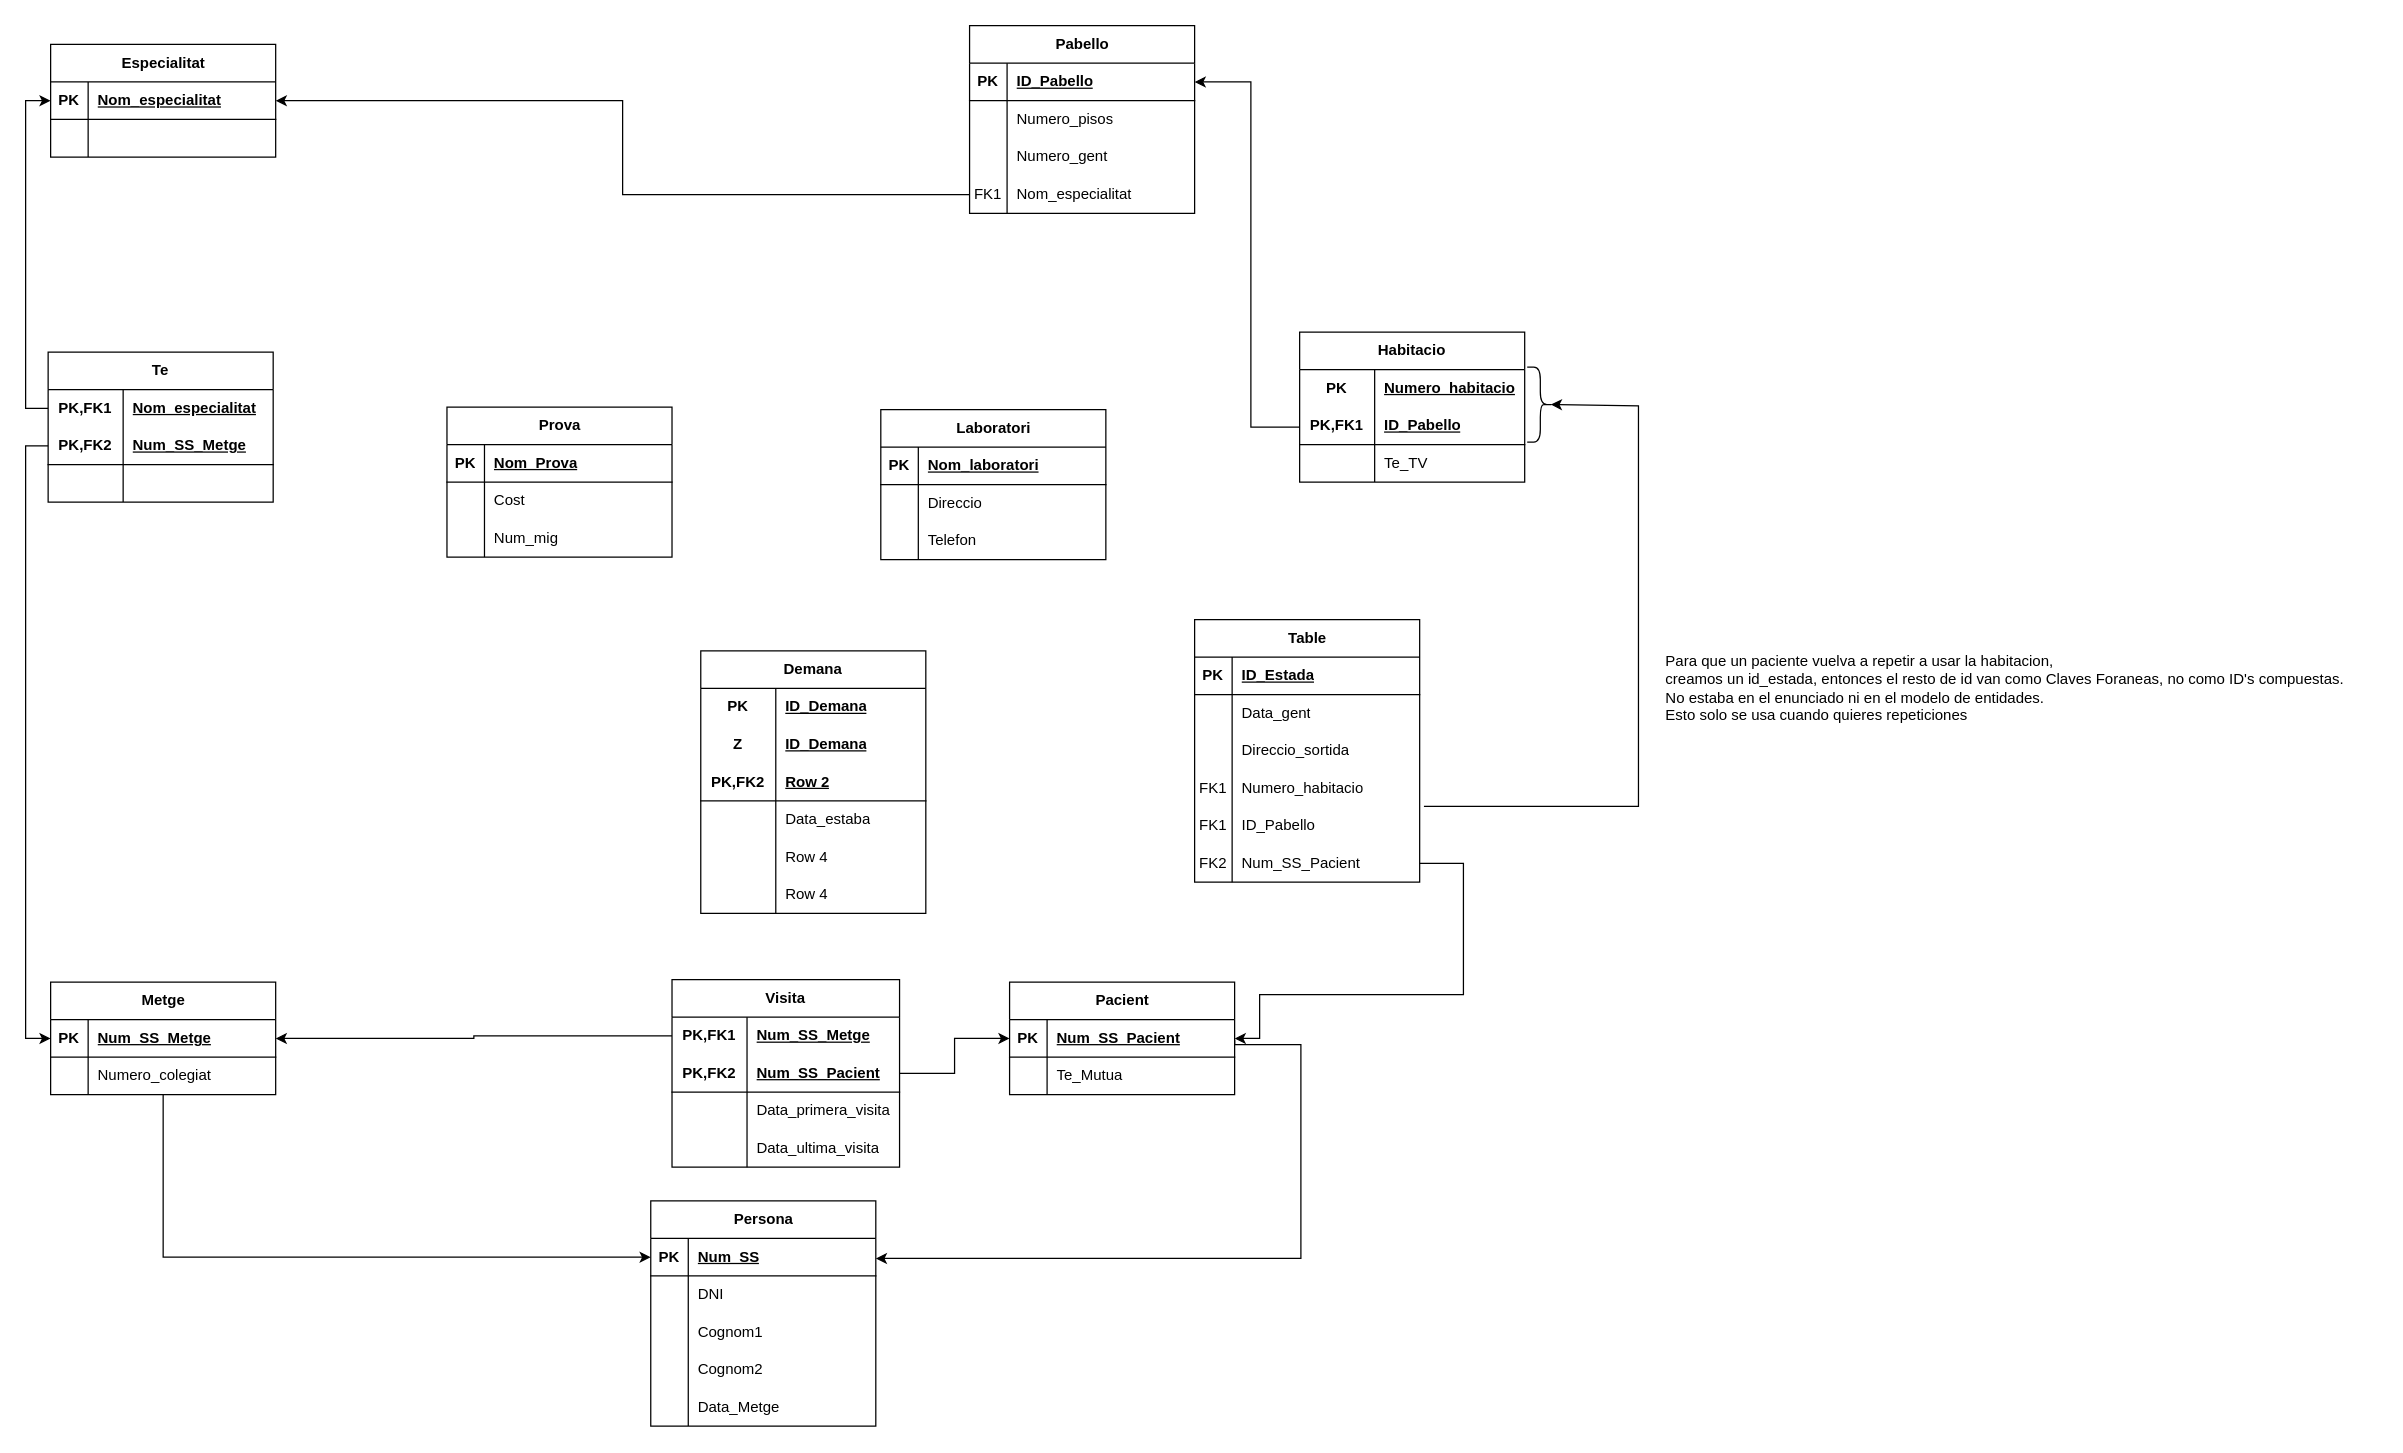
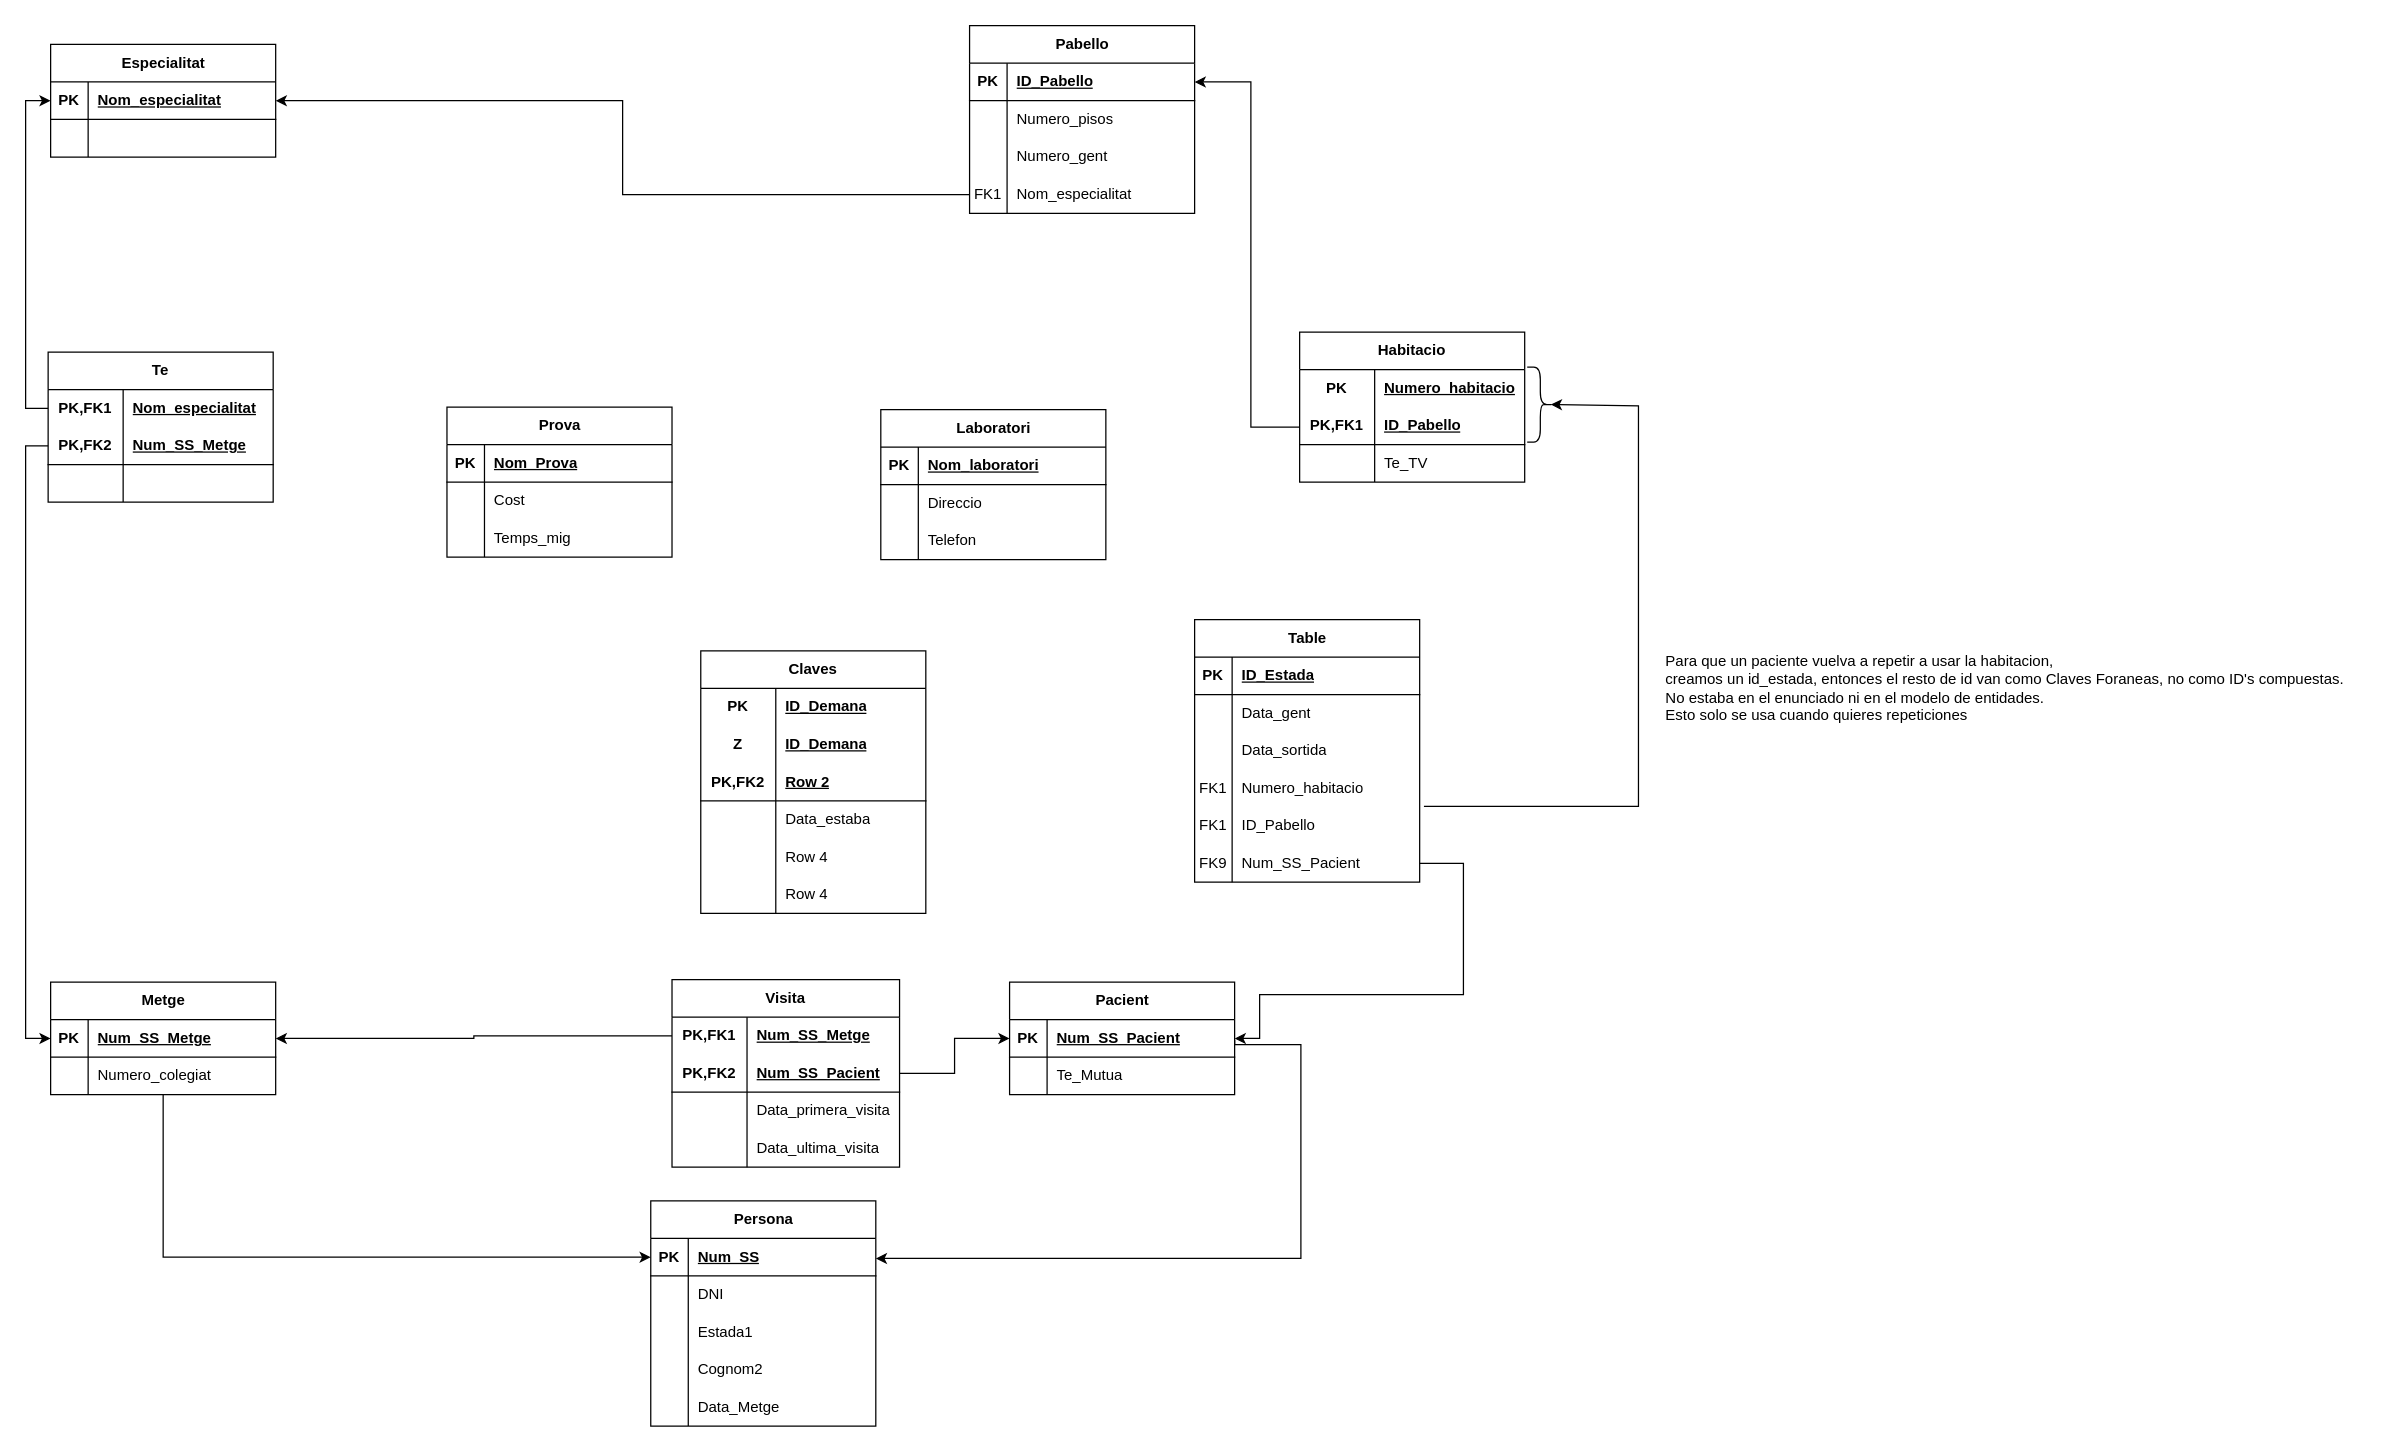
node "Num_mig": label "Num_mig" -> "Temps_mig"
node "Demana": label "Demana" -> "Claves"
node "Direccio_sortida": label "Direccio_sortida" -> "Data_sortida"
node "FK2": label "FK2" -> "FK9"
node "Cognom1": label "Cognom1" -> "Estada1"
